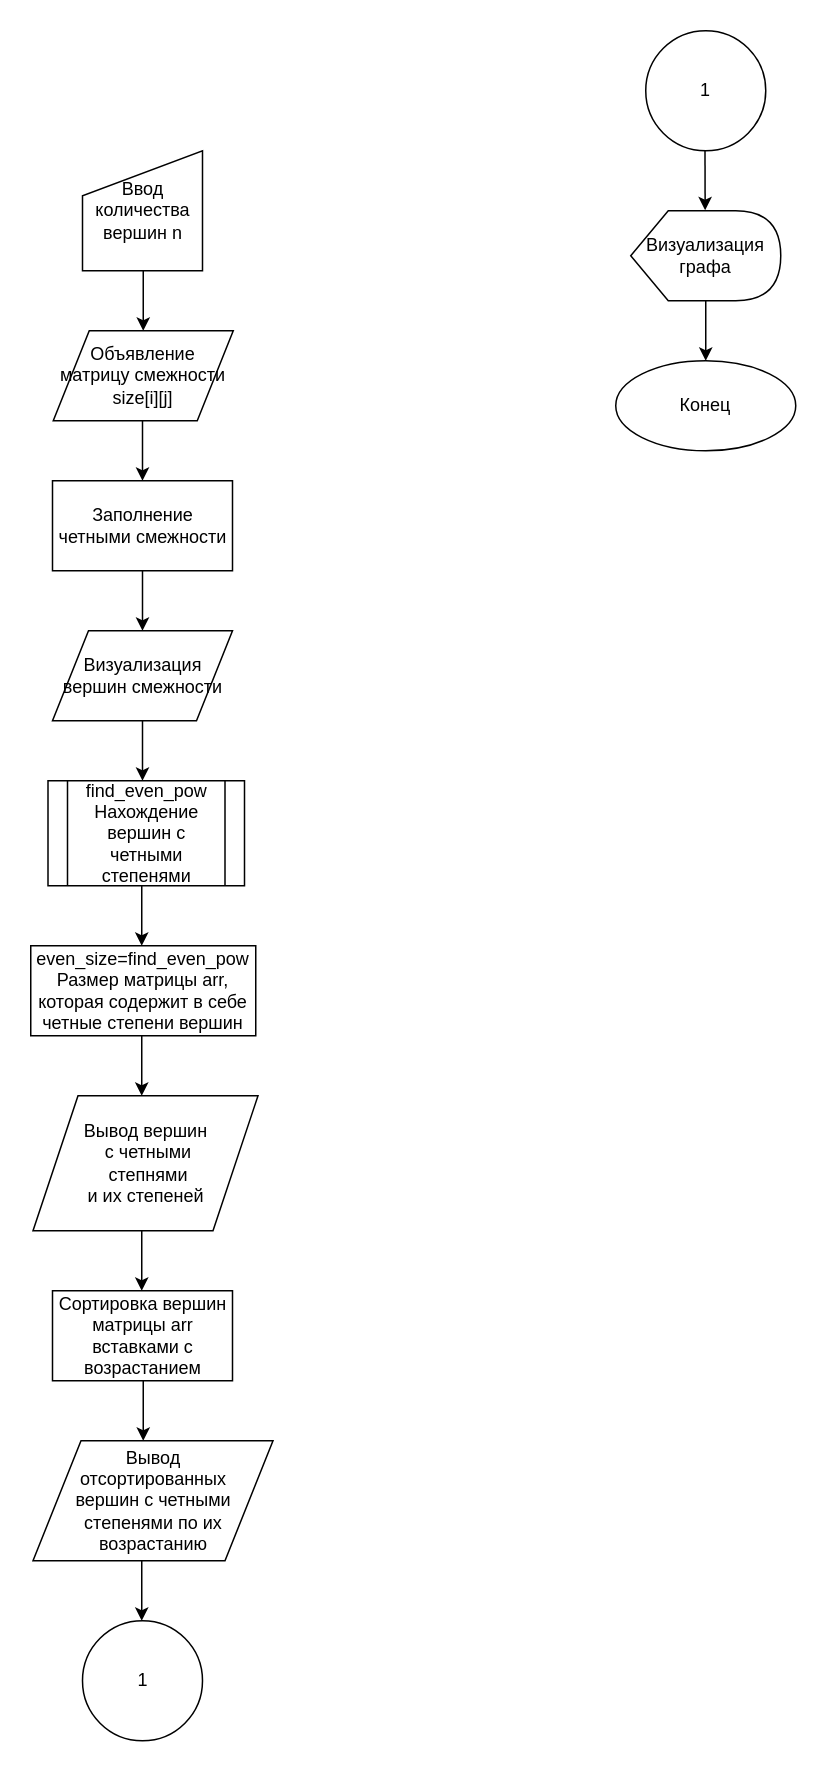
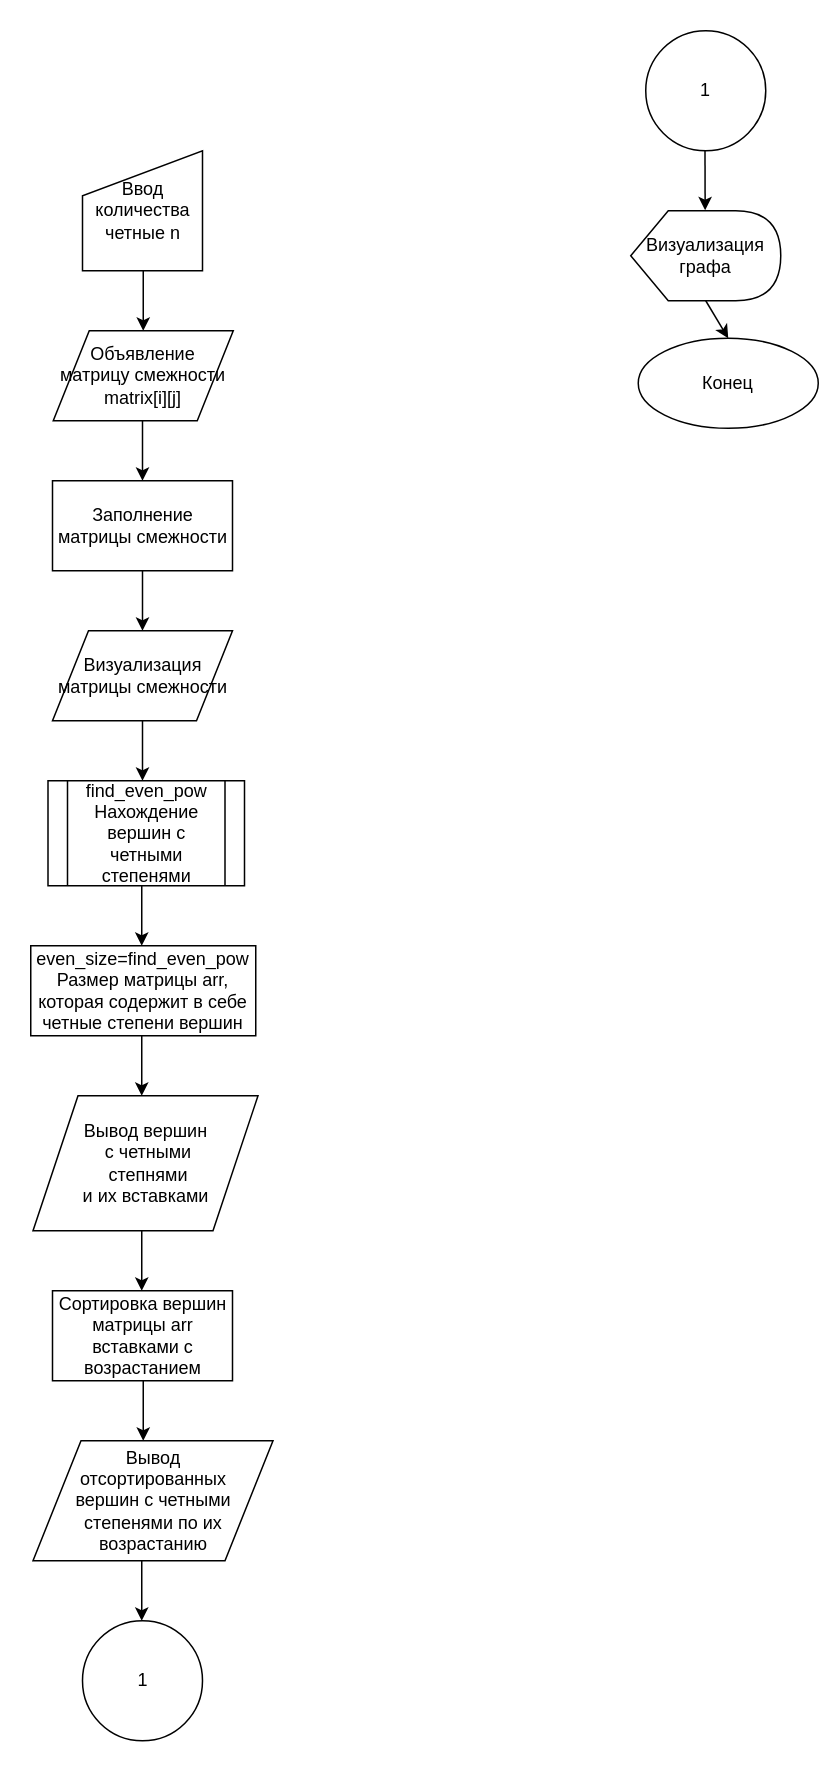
node "Ввод количества вершин n": label "Ввод количества вершин n" -> "Ввод количества четные n"
node "Объявление матрицу смежности size[i][j]": label "Объявление матрицу смежности size[i][j]" -> "Объявление матрицу смежности matrix[i][j]"
node "Конец": moved (706, 406) -> (728, 383)
node "Заполнение четными смежности": label "Заполнение четными смежности" -> "Заполнение матрицы смежности"
node "Визуализация вершин смежности": label "Визуализация вершин смежности" -> "Визуализация матрицы смежности"
node "Вывод вершин с четными степнями и их степеней": label "Вывод вершин с четными степнями и их степеней" -> "Вывод вершин с четными степнями и их вставками"
